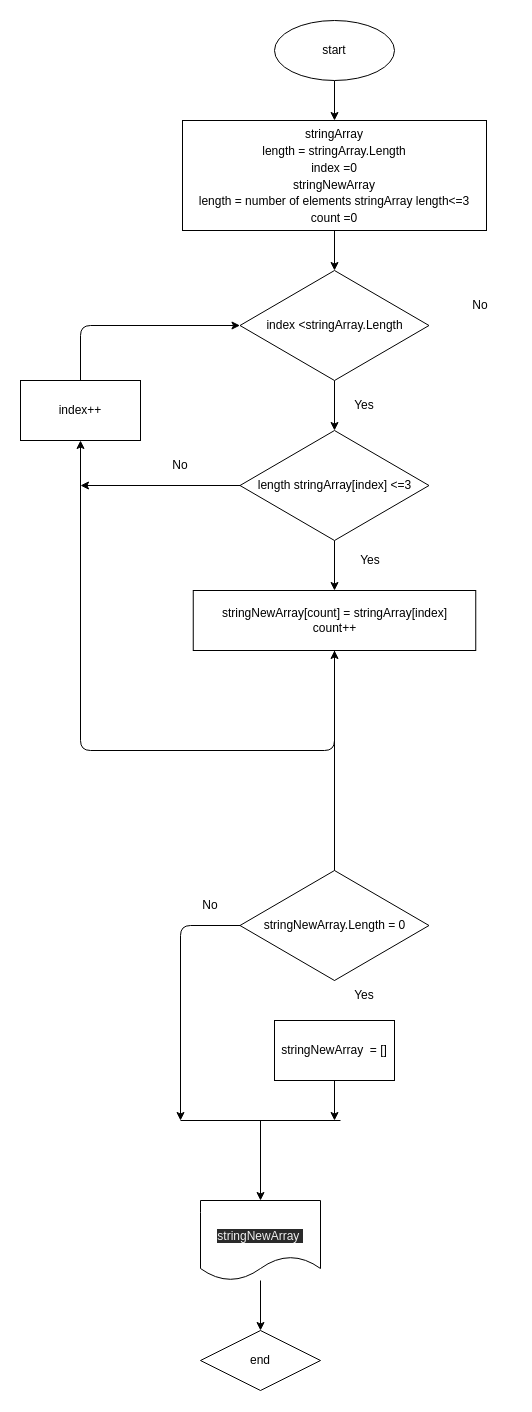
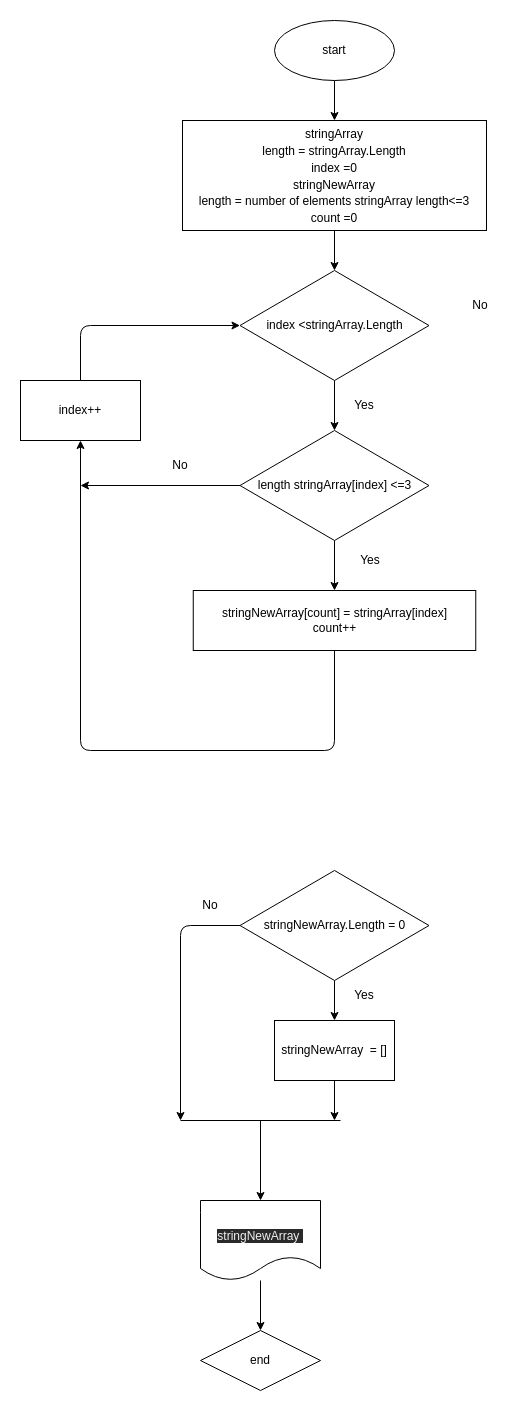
edge "stringNewArray.Length = 0" -> "stringNewArray[count] = stringArray[index] count++": now "stringNewArray.Length = 0" -> "stringNewArray = []"
